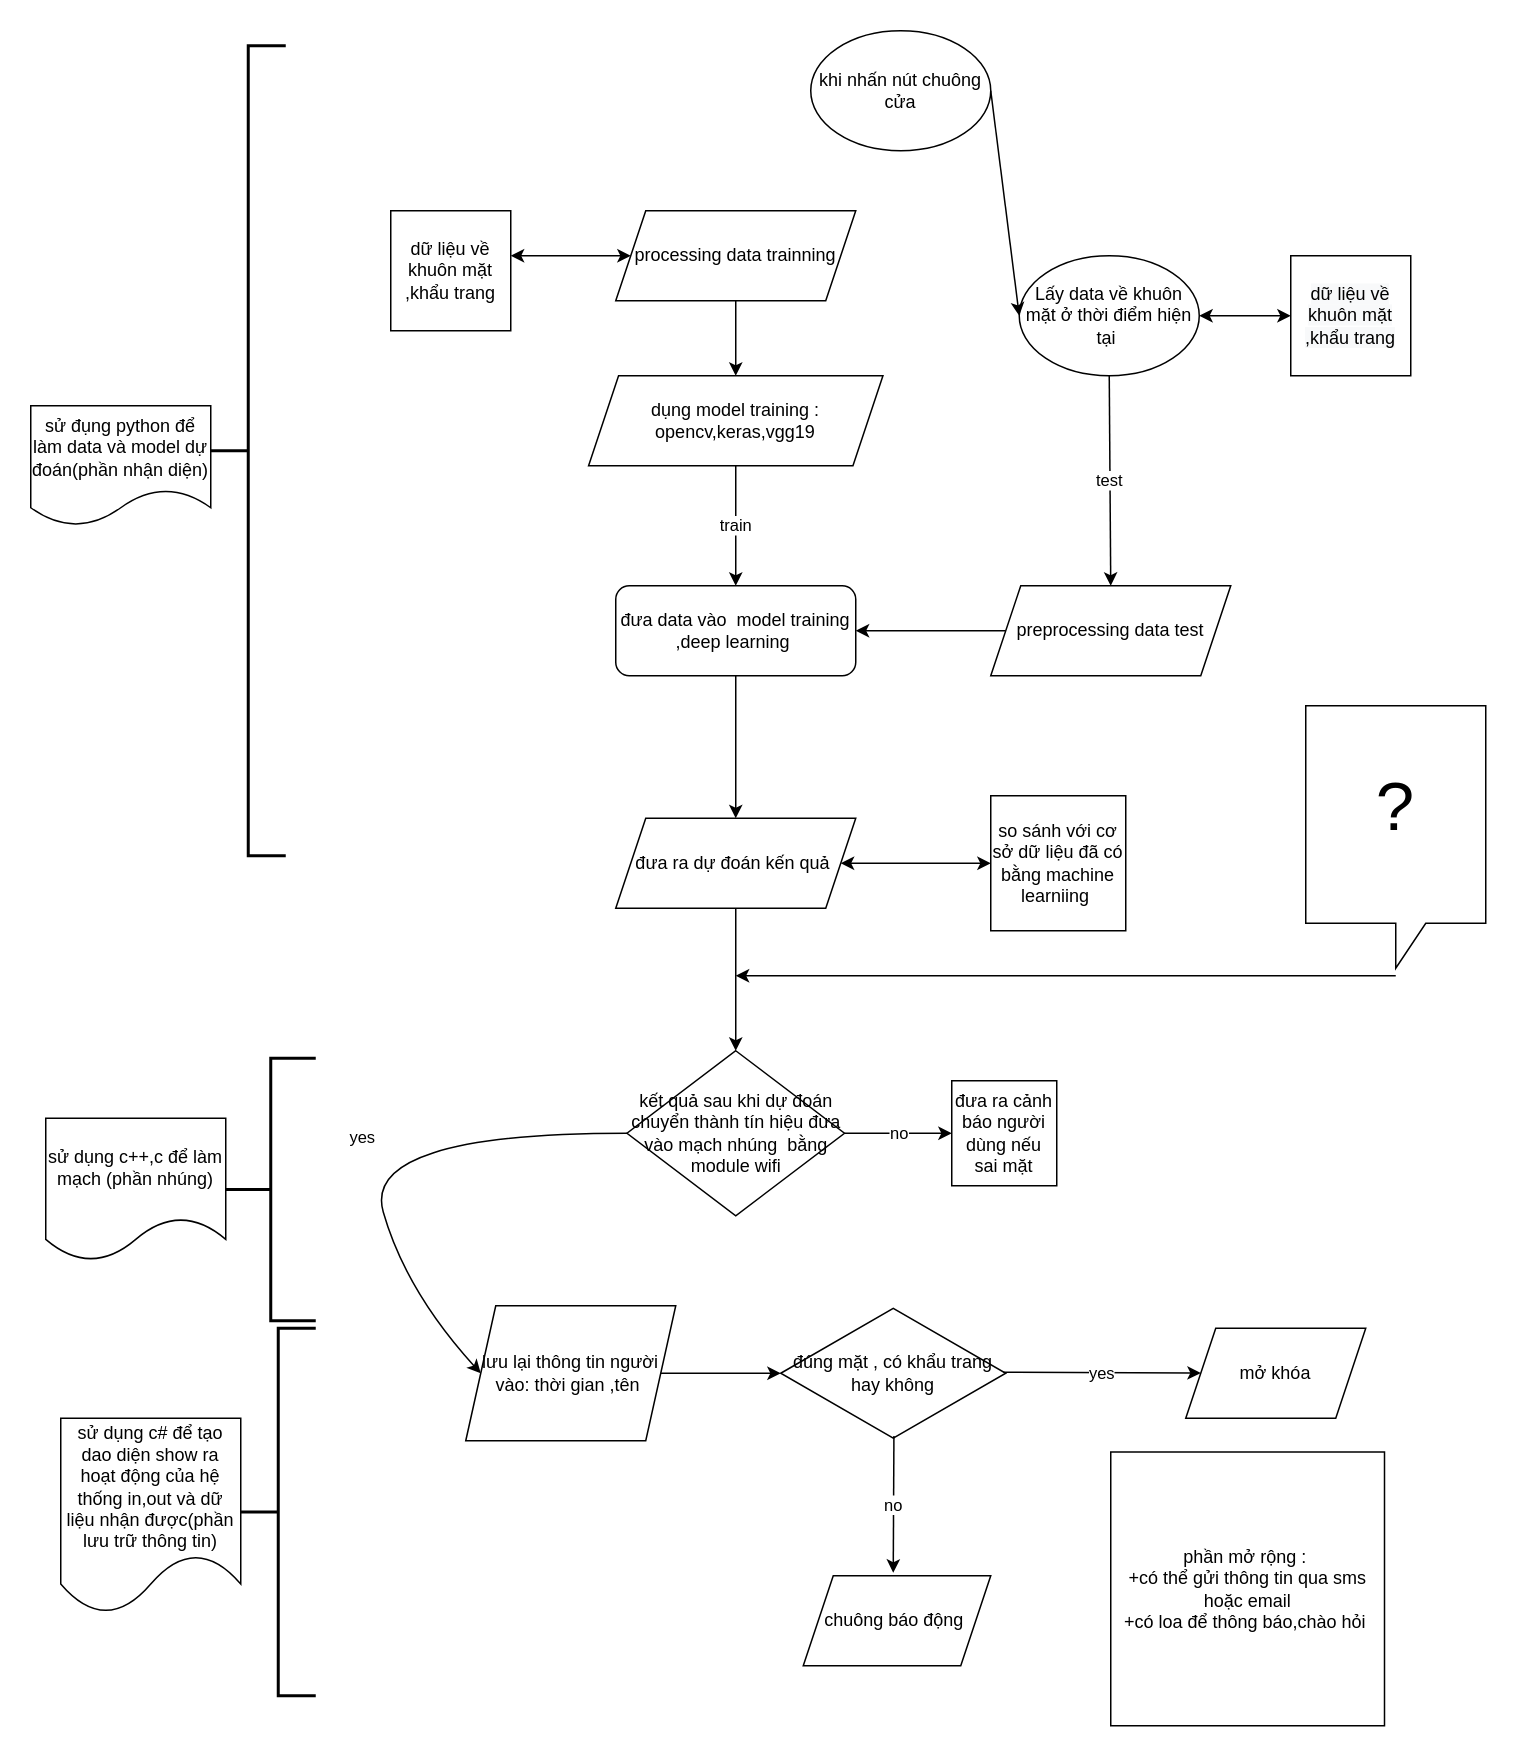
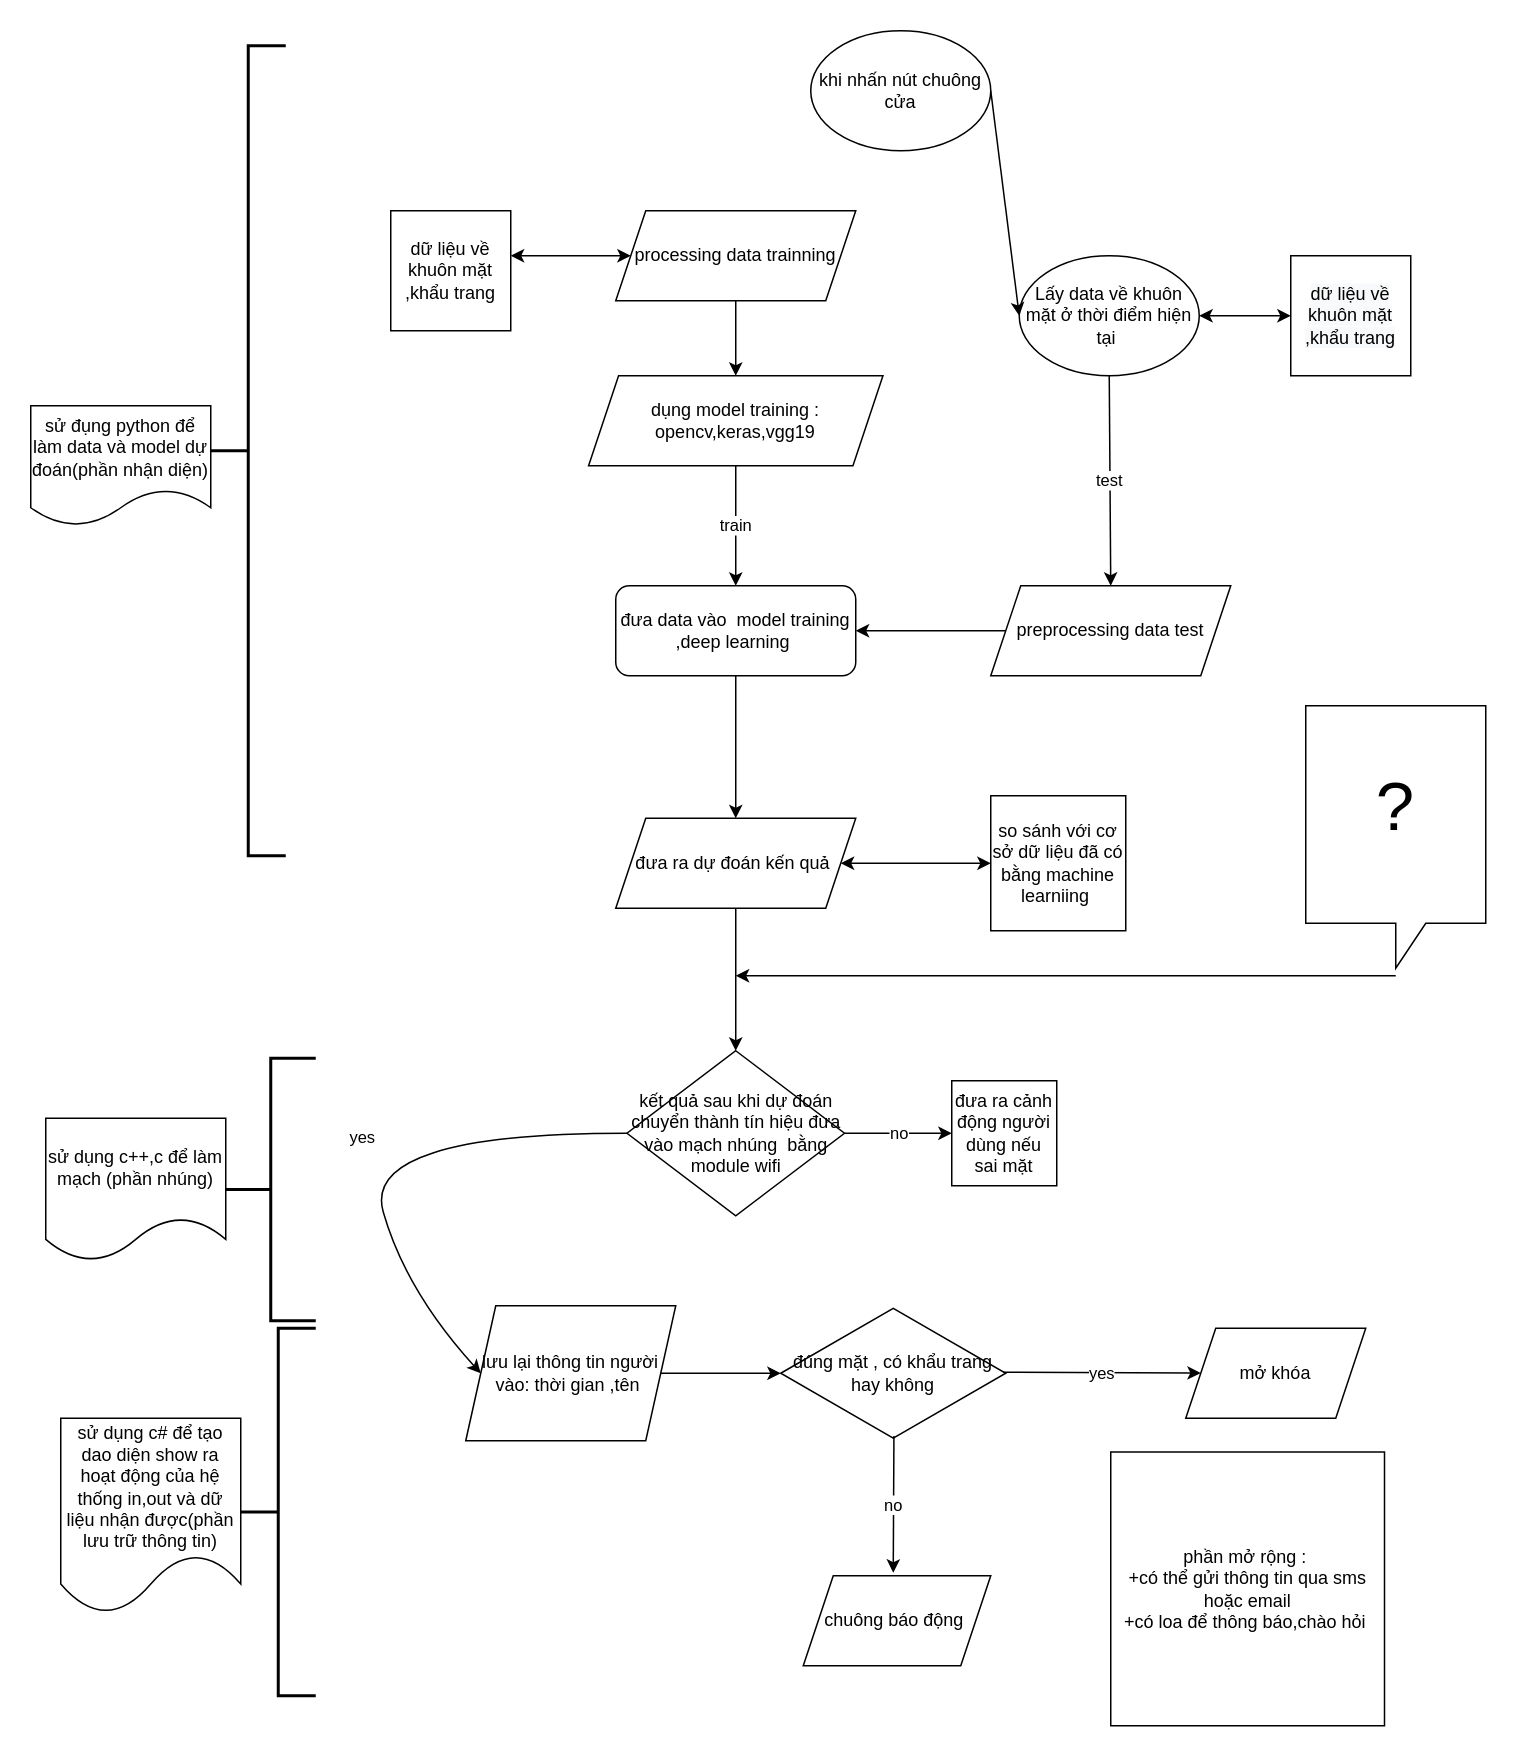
node "đưa ra cảnh báo người dùng nếu sai mặt": label "đưa ra cảnh báo người dùng nếu sai mặt" -> "đưa ra cảnh động người dùng nếu sai mặt"
